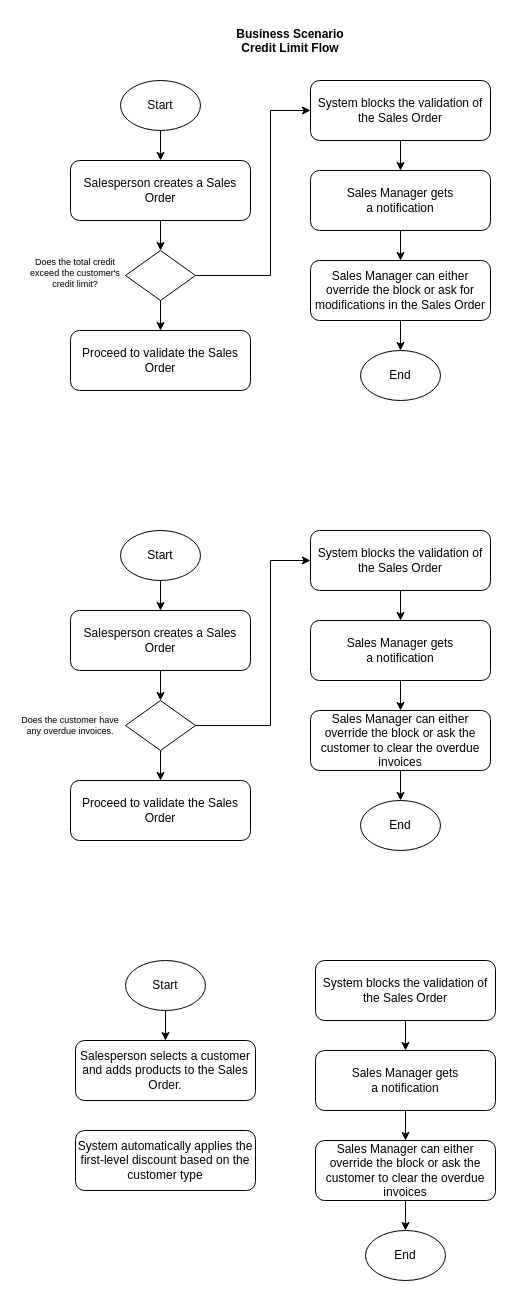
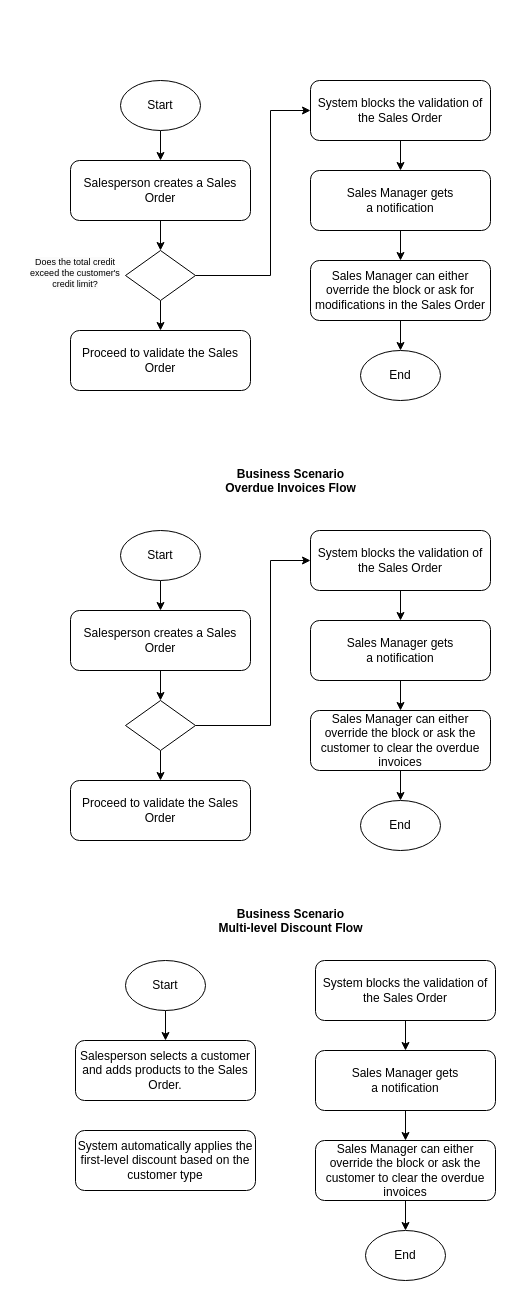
node "Business Scenario Credit Limit Flow": removed
node "Business Scenario Overdue Invoices Flow": added
node "Does the customer have any overdue invoices.": removed
node "Business Scenario Multi-level Discount Flow": added
